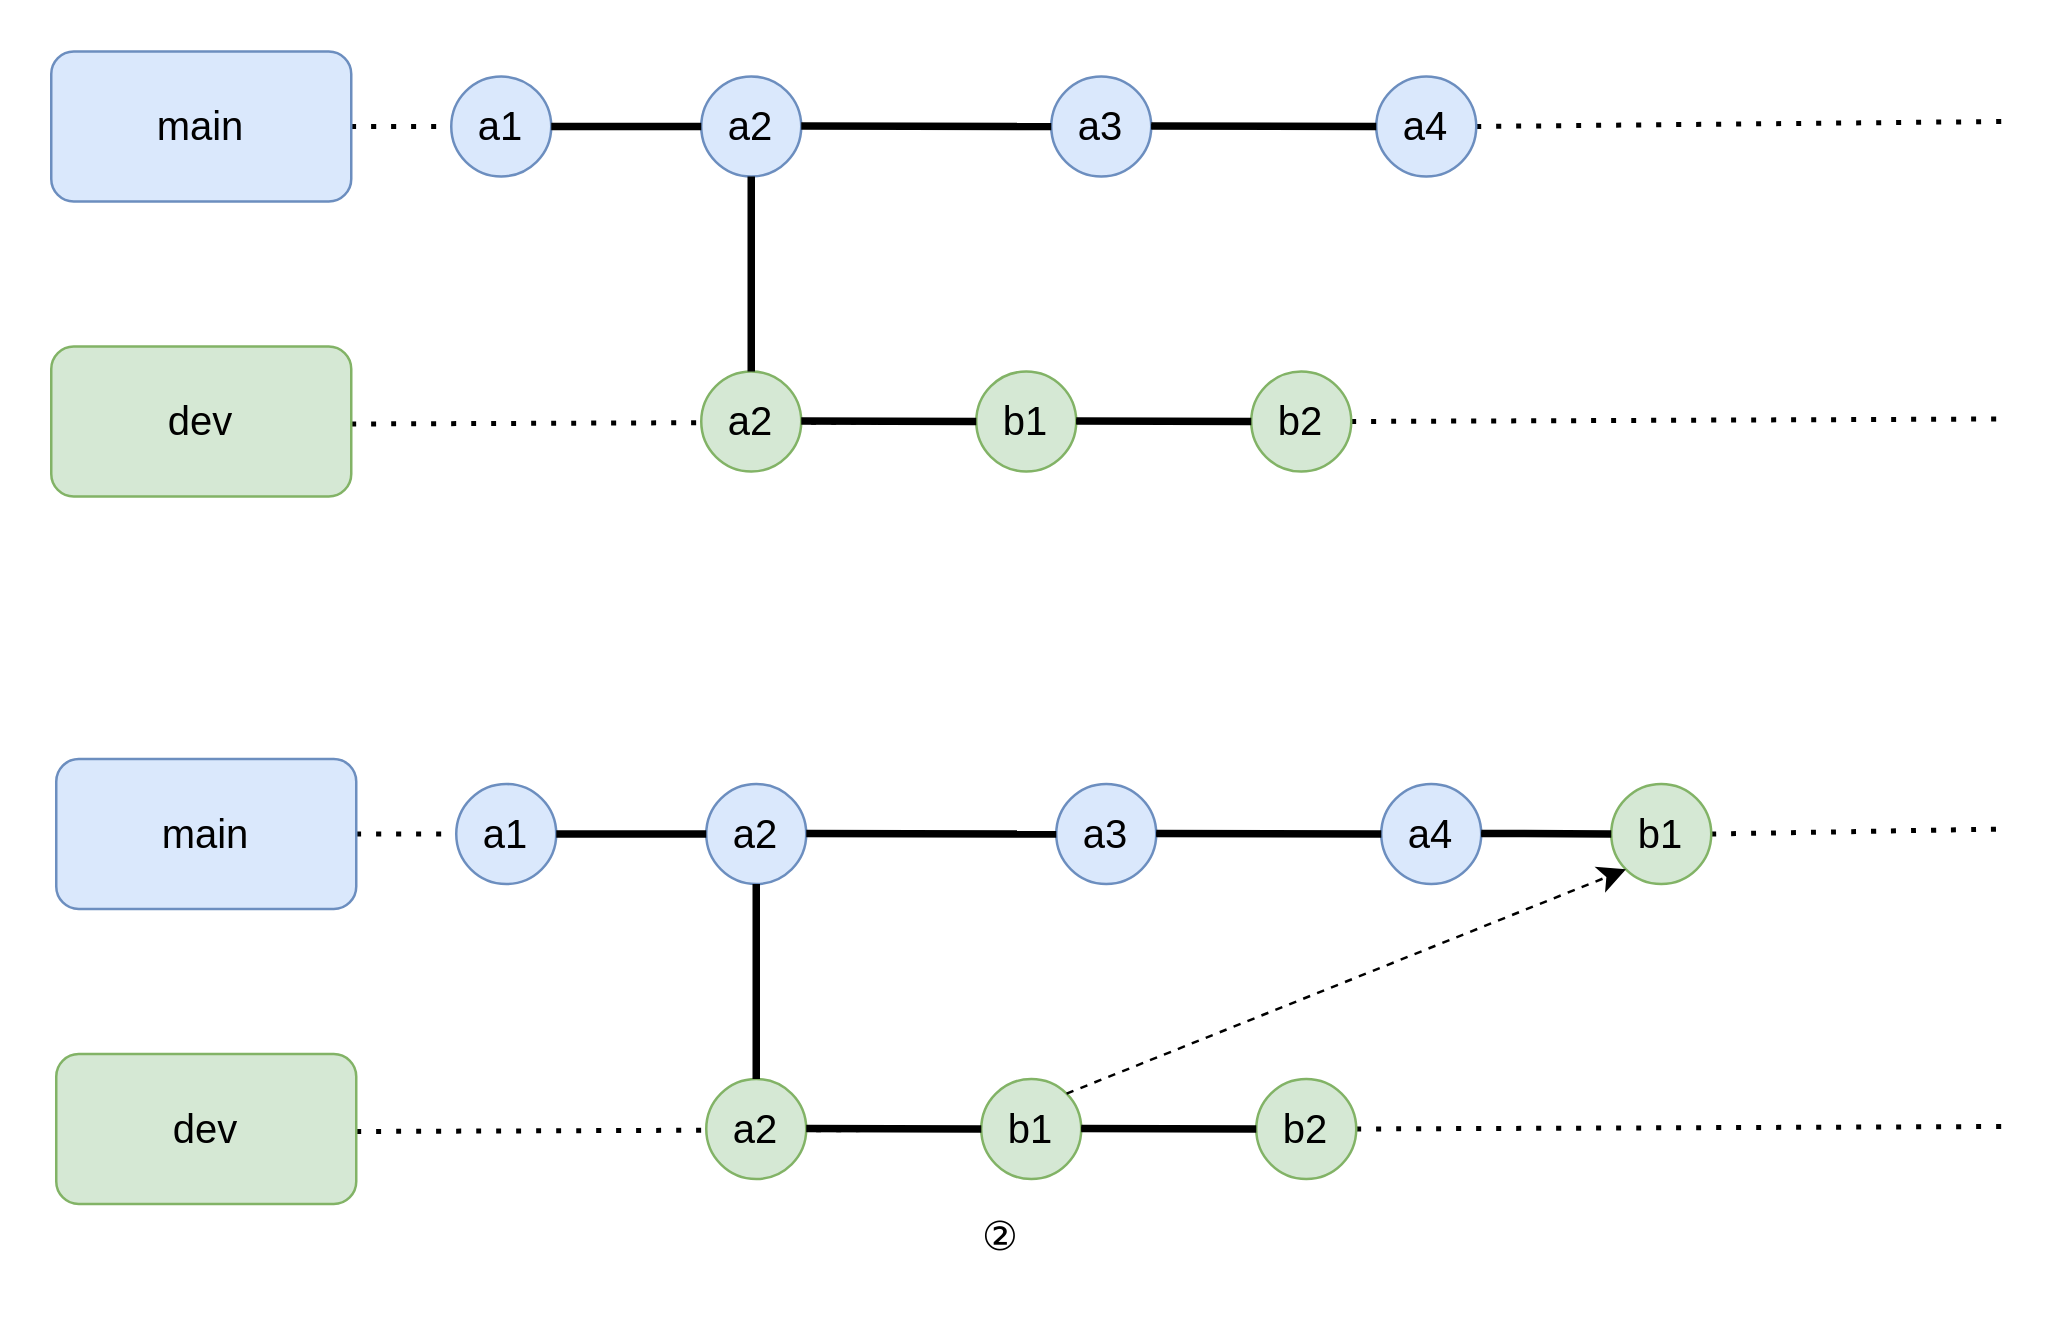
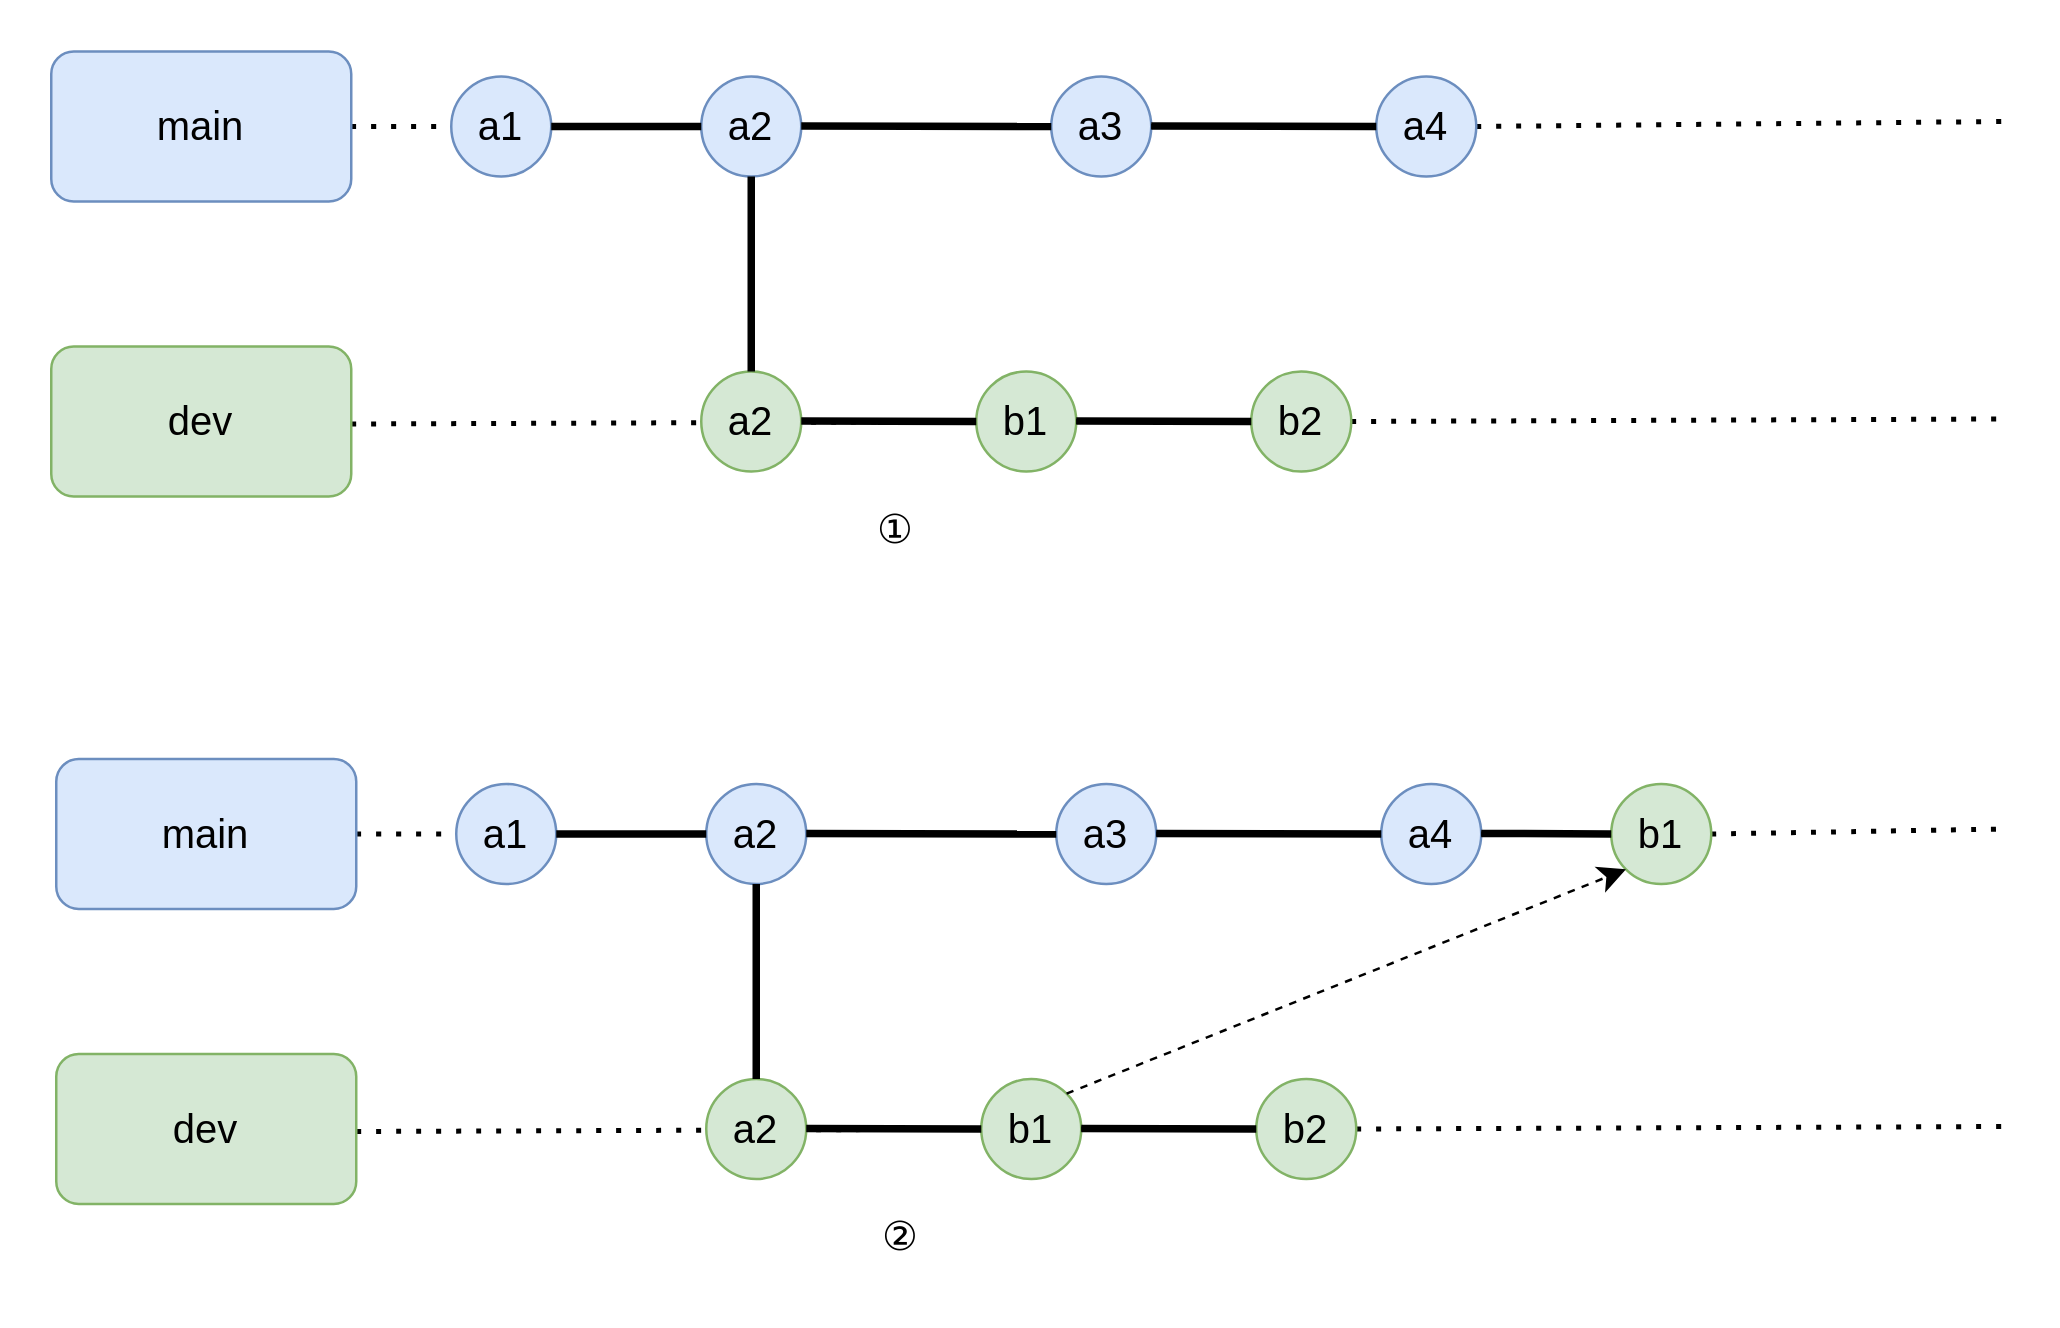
node "①": added
node "②": moved (1001, 1236) -> (901, 1236)
